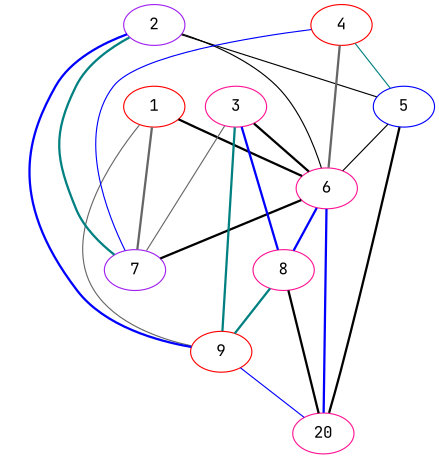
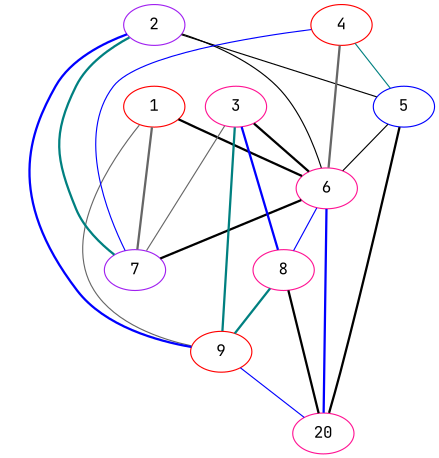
edge "6" -- "8": style bold -> solid
